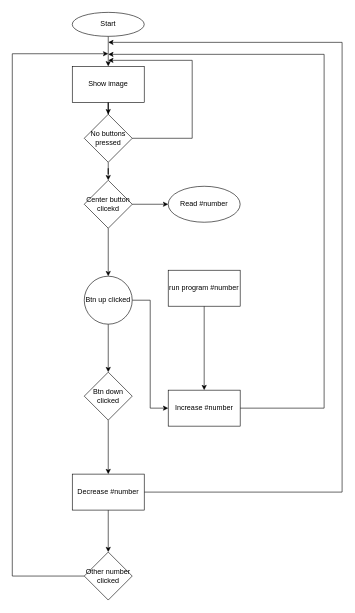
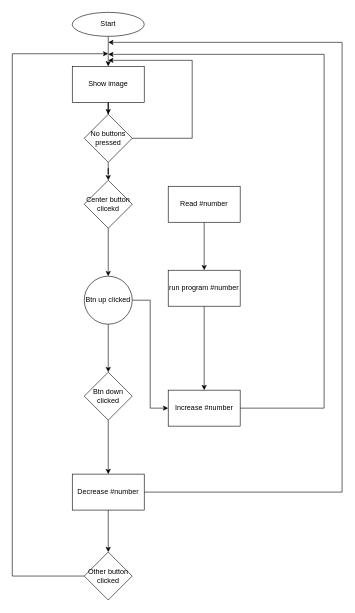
edge "Center button clicekd" -> "Read #number": removed
node "Read #number": shape ellipse -> rectangle
edge "Read #number" -> "run program #number": added
node "Other number clicked": label "Other number clicked" -> "Other button clicked"
